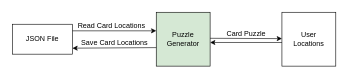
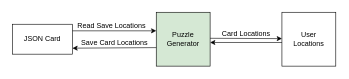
node "Read Card Locations": label "Read Card Locations" -> "Read Save Locations"
node "Card Puzzle": label "Card Puzzle" -> "Card Locations"
node "JSON File": label "JSON File" -> "JSON Card"
